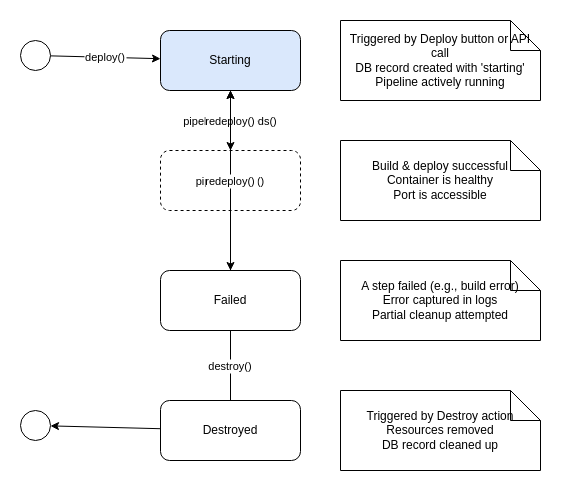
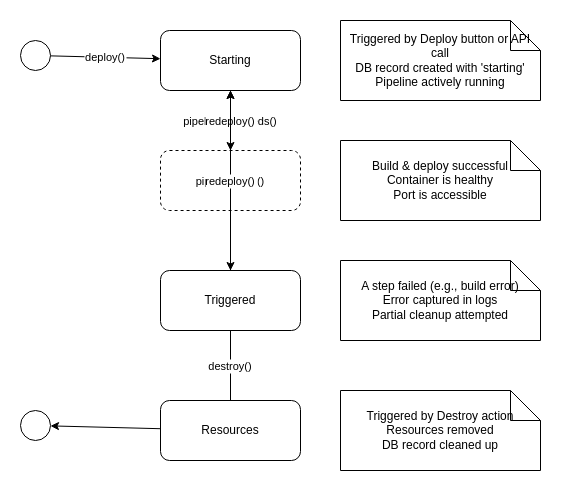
node "Starting": fillcolor #dae8fc -> #ffffff
node "Failed": label "Failed" -> "Triggered"
node "Destroyed": label "Destroyed" -> "Resources"
